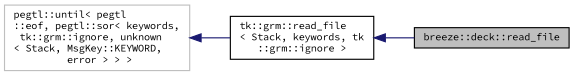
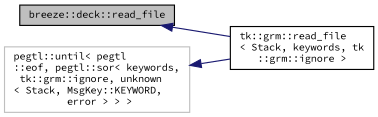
edge "breeze::deck::read_file" -> "tk::grm::read_file < Stack, keywords, tk ::grm::ignore >": reversed
